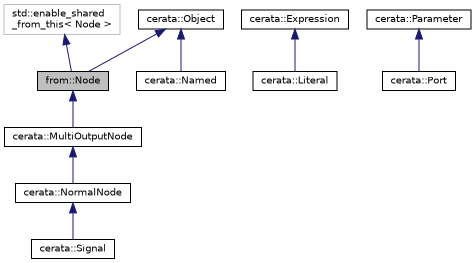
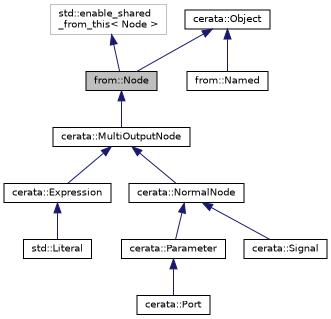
node "cerata::Named": label "cerata::Named" -> "from::Named"
node "cerata::Literal": label "cerata::Literal" -> "std::Literal"
edge "cerata::Expression" -> "cerata::MultiOutputNode": added
edge "cerata::Parameter" -> "cerata::NormalNode": added
